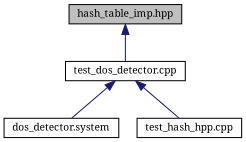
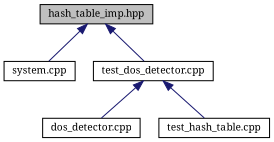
node "system.cpp": added
node "dos_detector.system": label "dos_detector.system" -> "dos_detector.cpp"
node "test_hash_hpp.cpp": label "test_hash_hpp.cpp" -> "test_hash_table.cpp"
